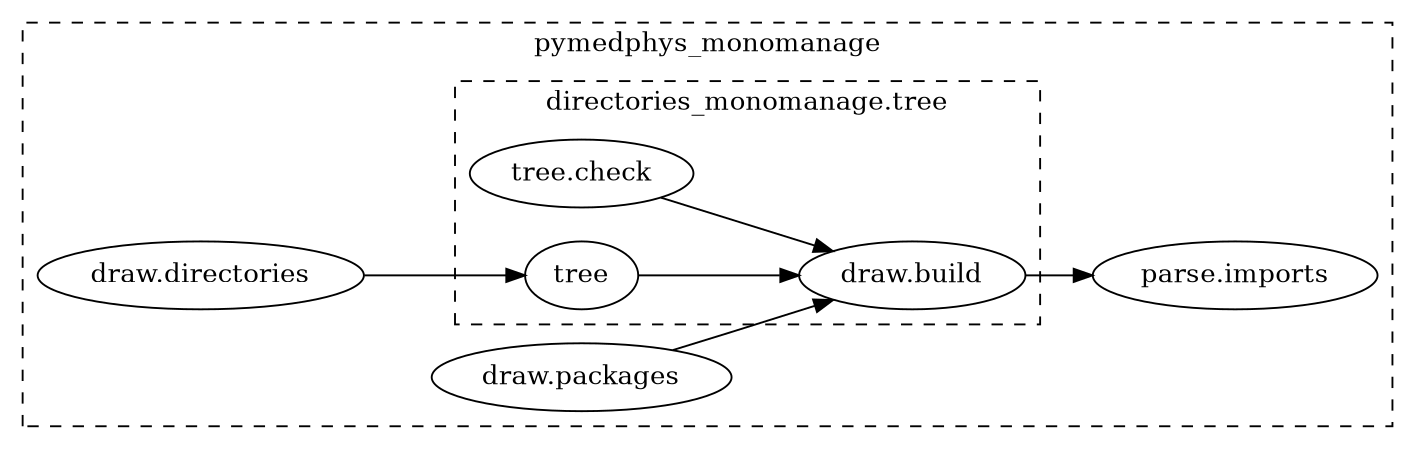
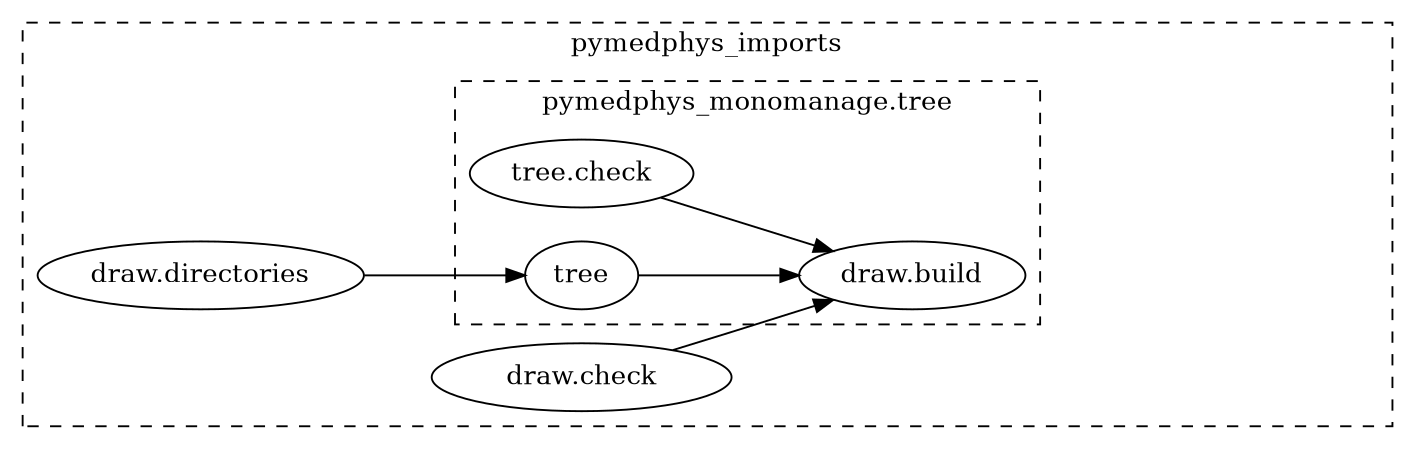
cluster "pymedphys_monomanage": label "pymedphys_monomanage" -> "pymedphys_imports"
cluster "directories_monomanage.tree": label "directories_monomanage.tree" -> "pymedphys_monomanage.tree"
node "parse.imports": removed
node "draw.packages": label "draw.packages" -> "draw.check"
